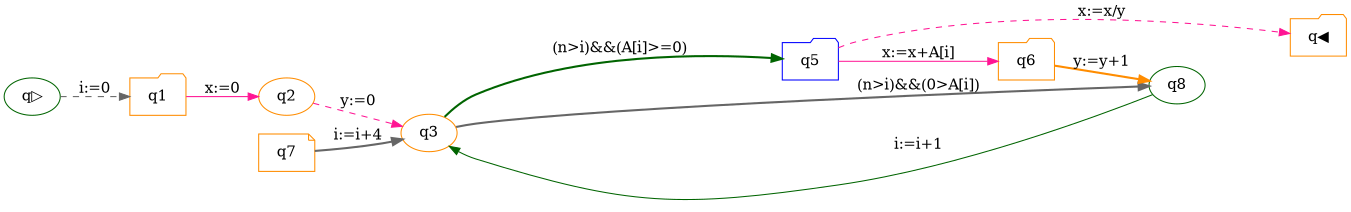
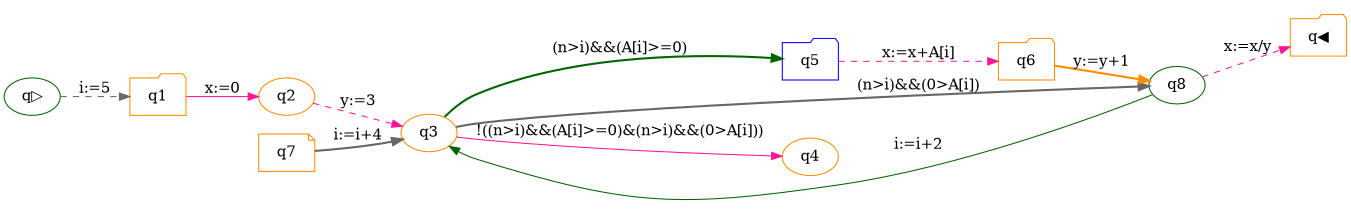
edge "q5" -> "q◀": now "q8" -> "q◀"
edge "q5" -> "q6": style solid -> dashed
edge "q▷" -> "q1": label "i:=0" -> "i:=5"
edge "q2" -> "q3": label "y:=0" -> "y:=3"
edge "q8" -> "q3": label "i:=i+1" -> "i:=i+2"
node "q4": added
